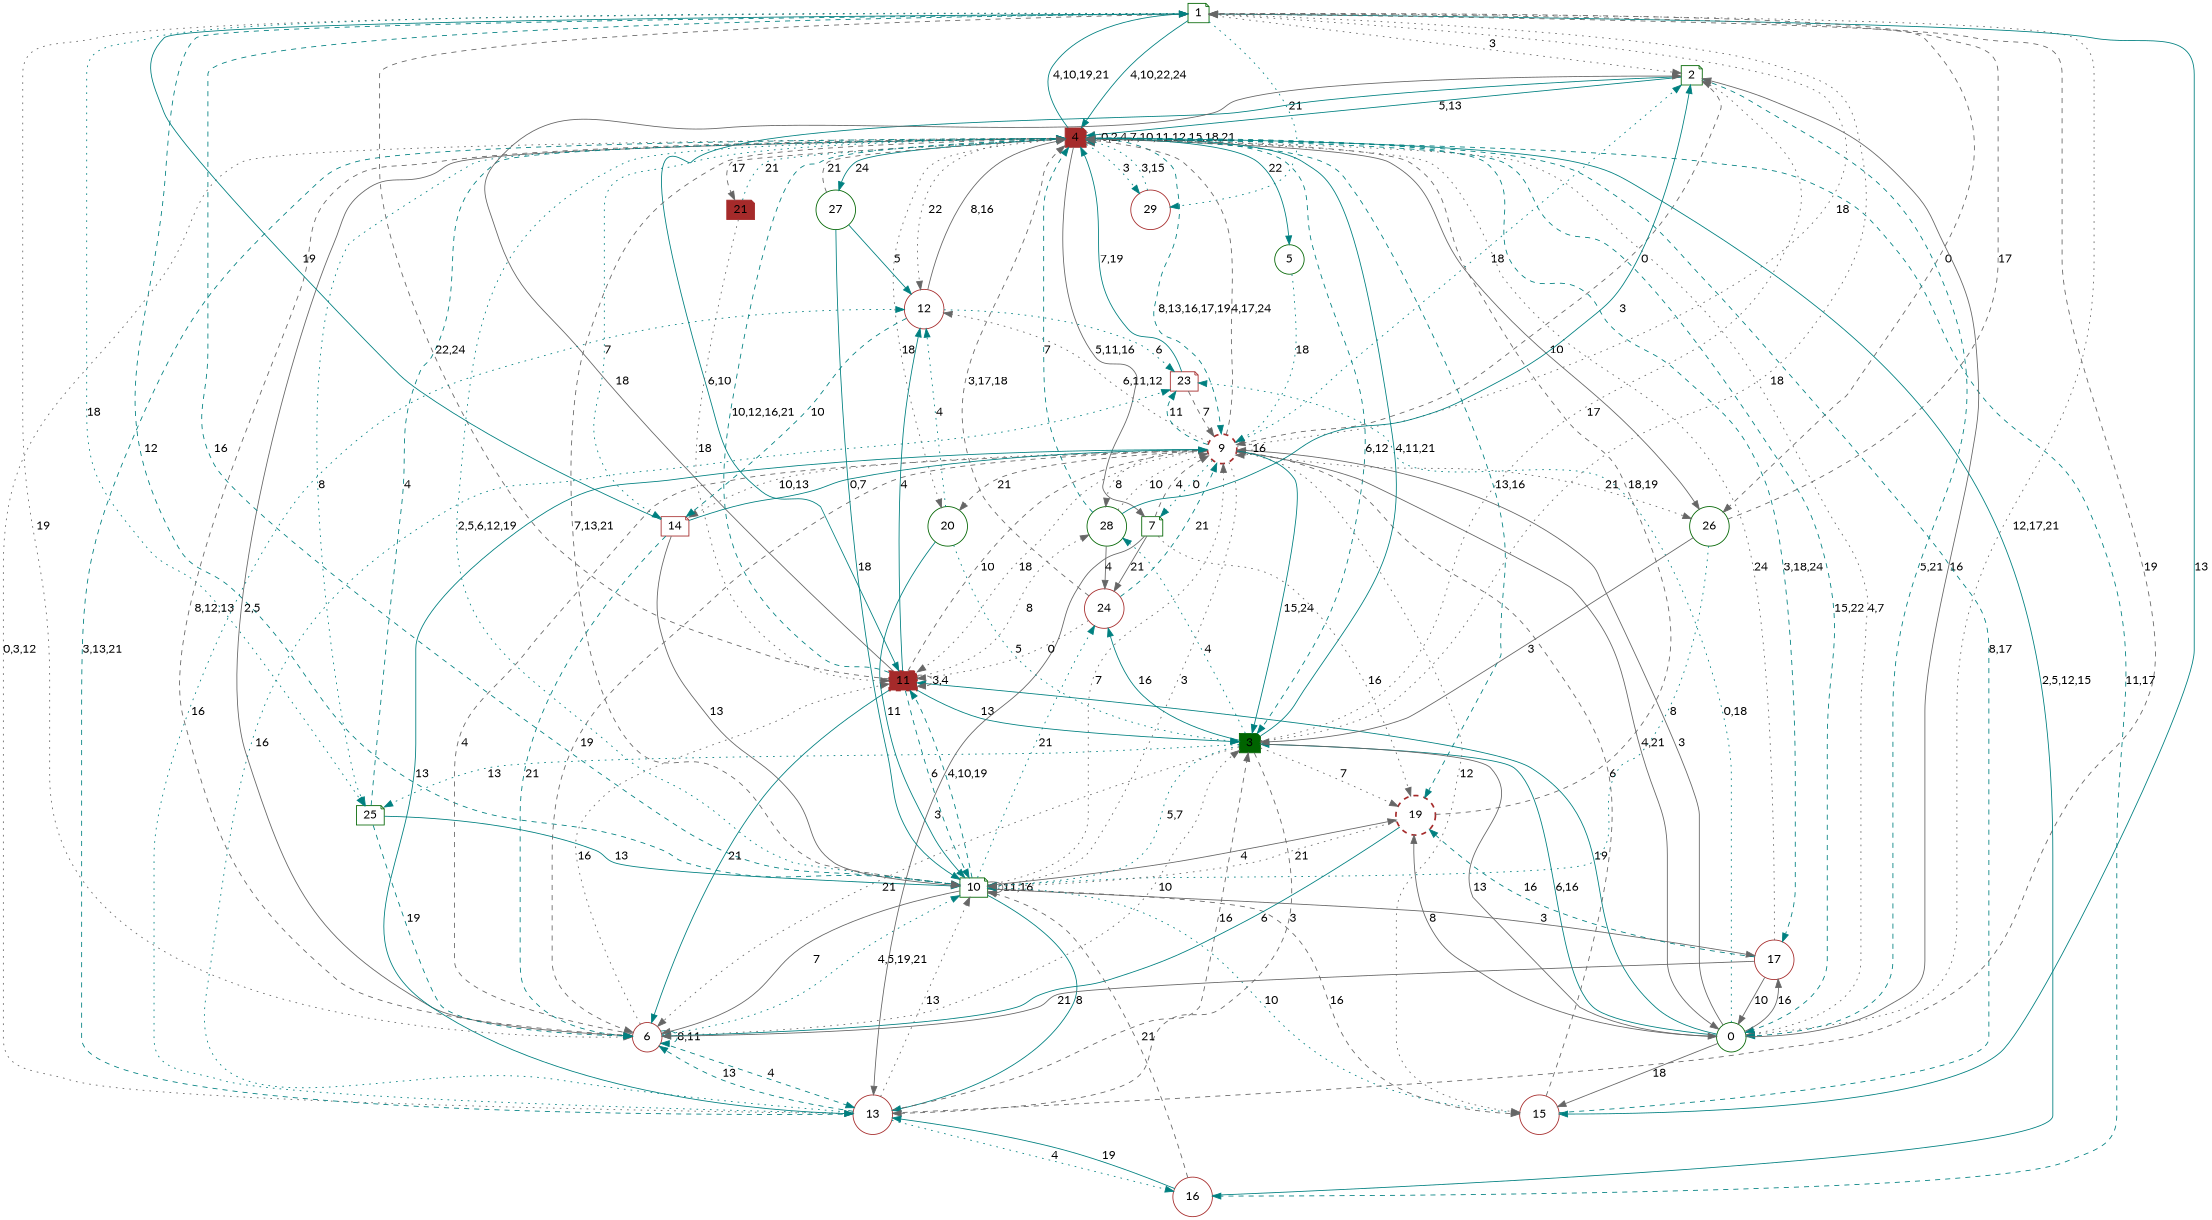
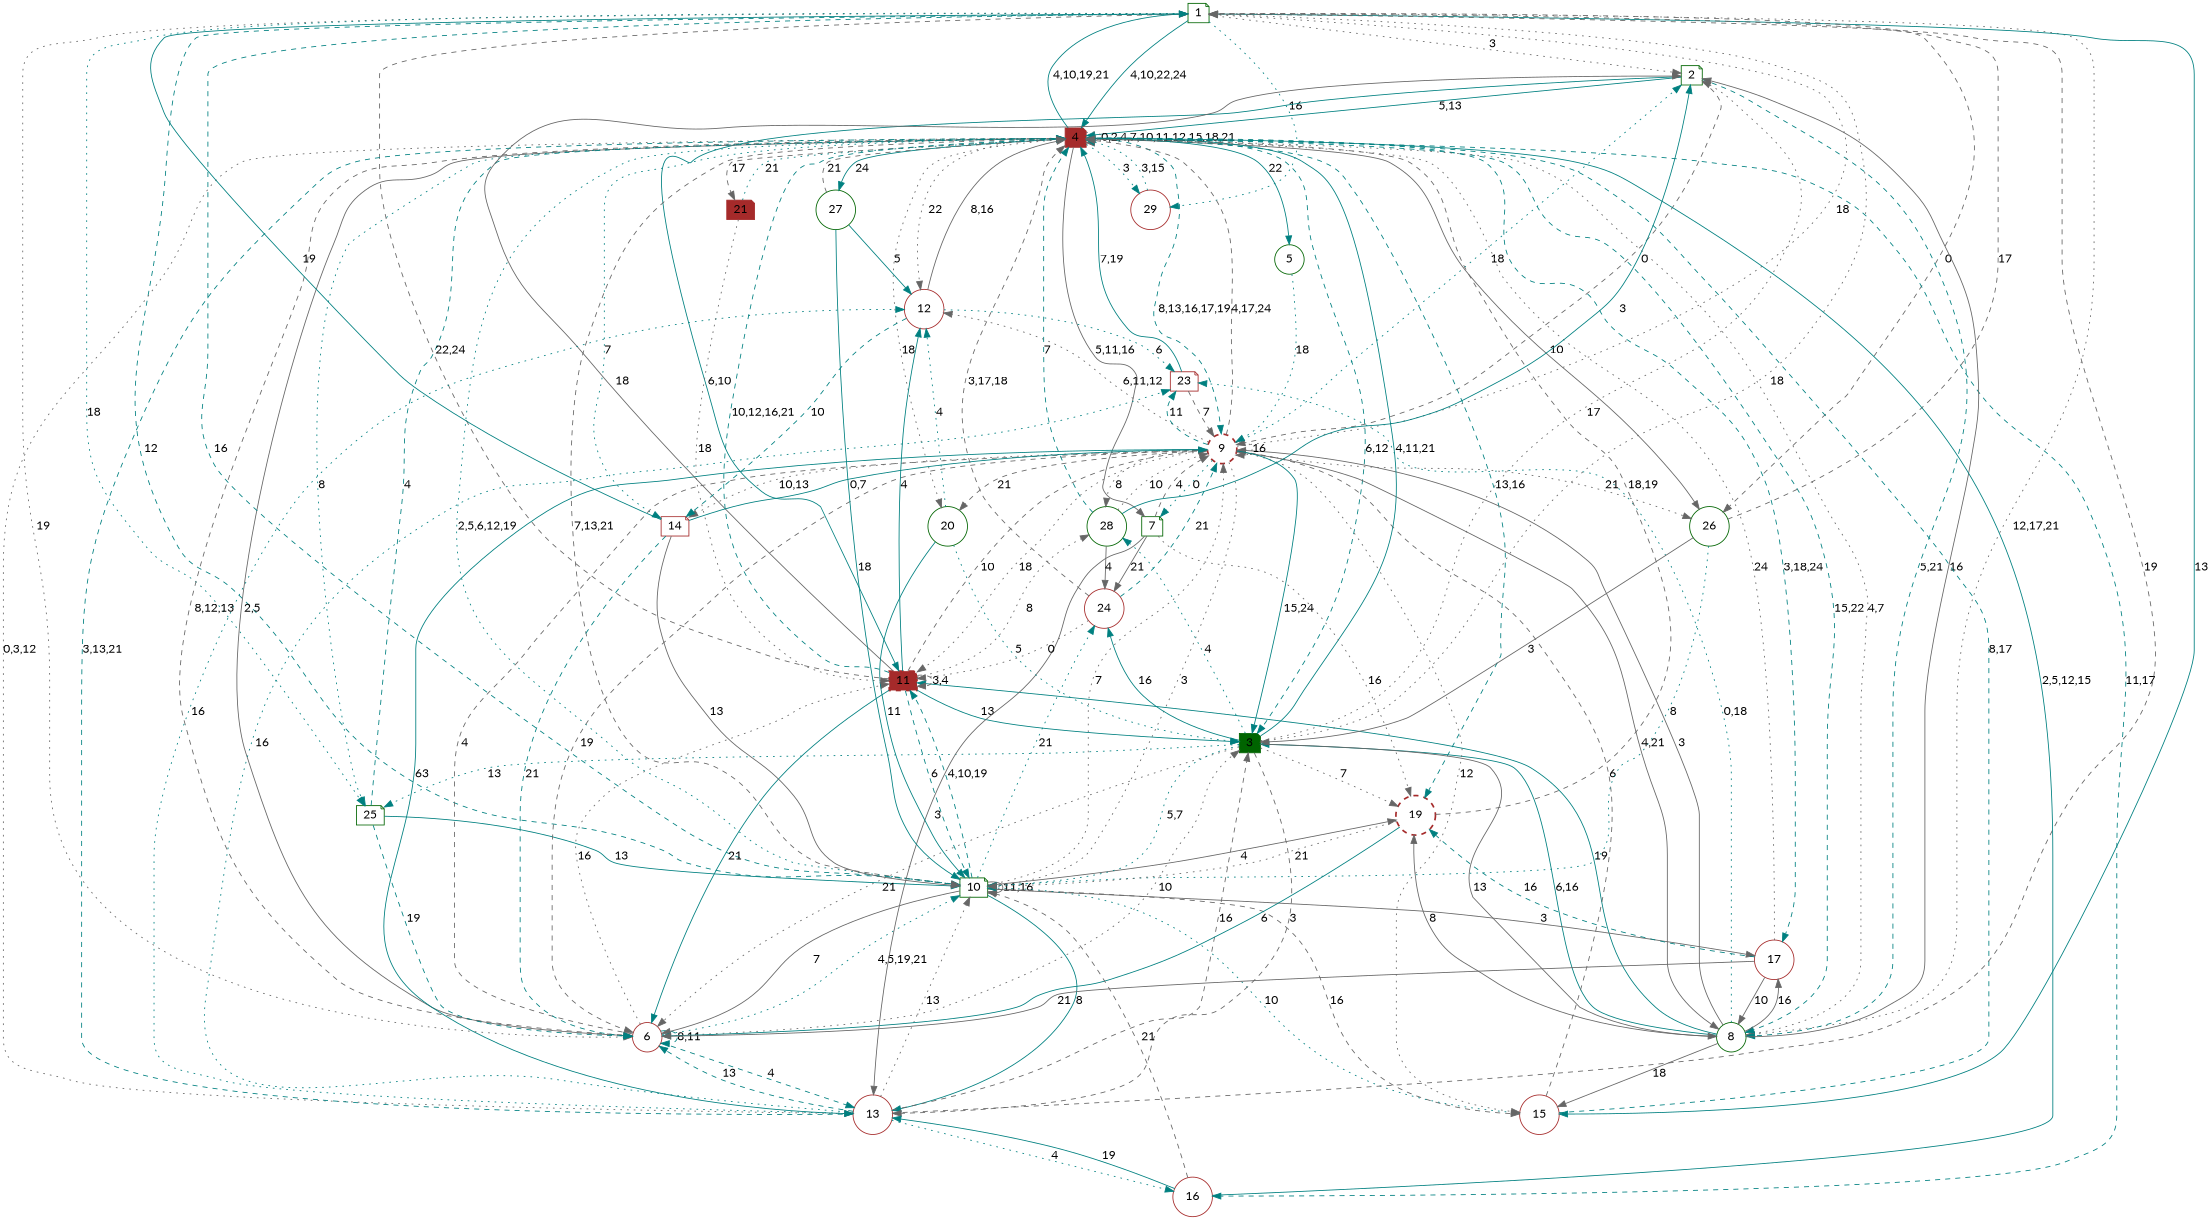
edge "1" -> "29": label "21" -> "16"
edge "9" -> "13": label "13" -> "63"
node "0": label "0" -> "8"
